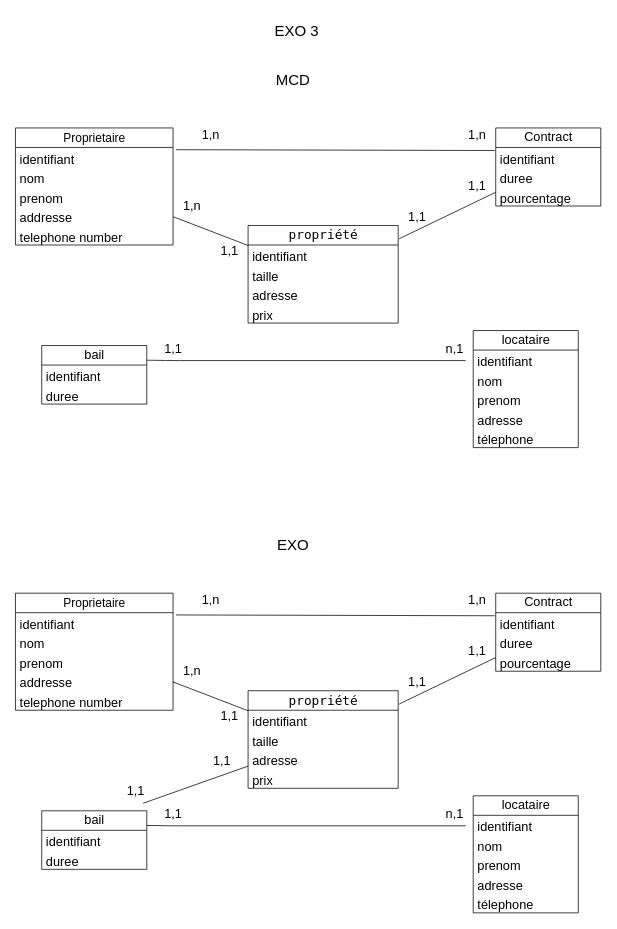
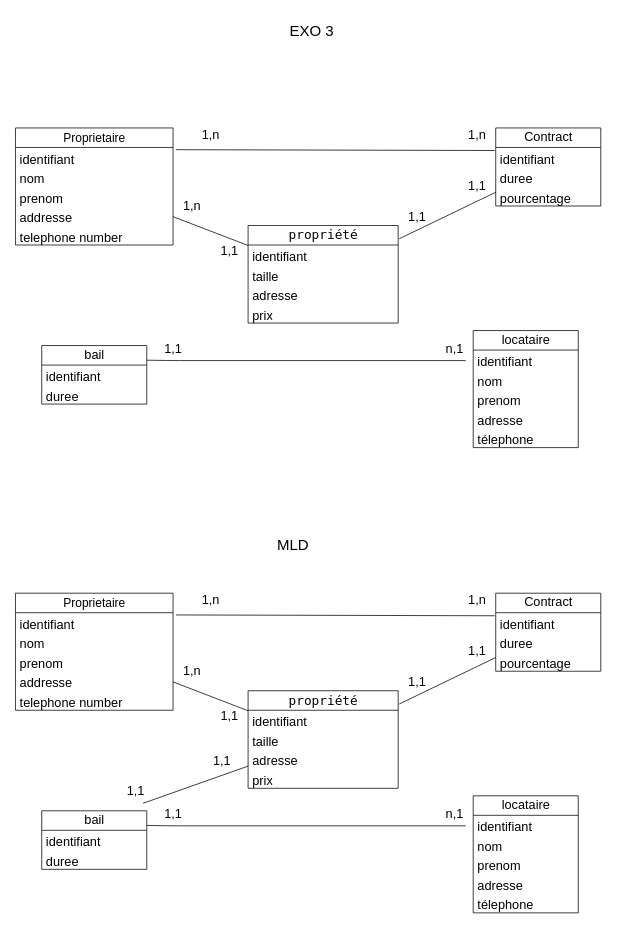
node "EXO 3": moved (297, 30) -> (312, 30)
node "MCD": removed
node "EXO": label "EXO" -> "MLD"
